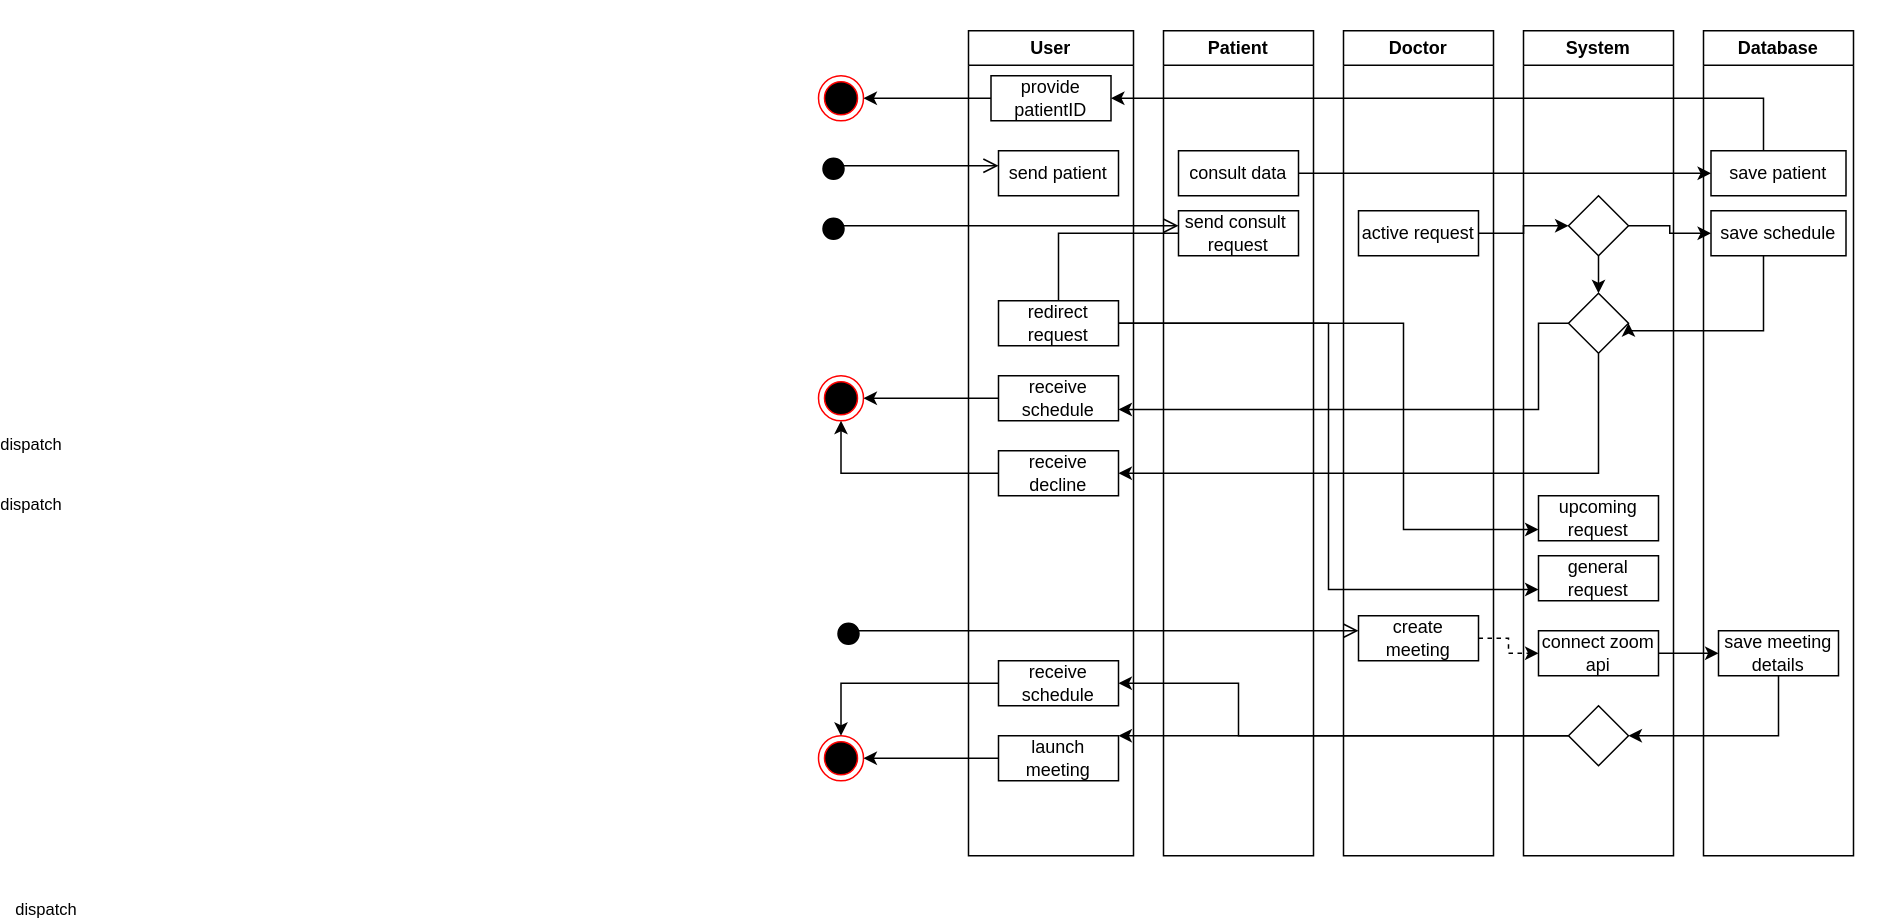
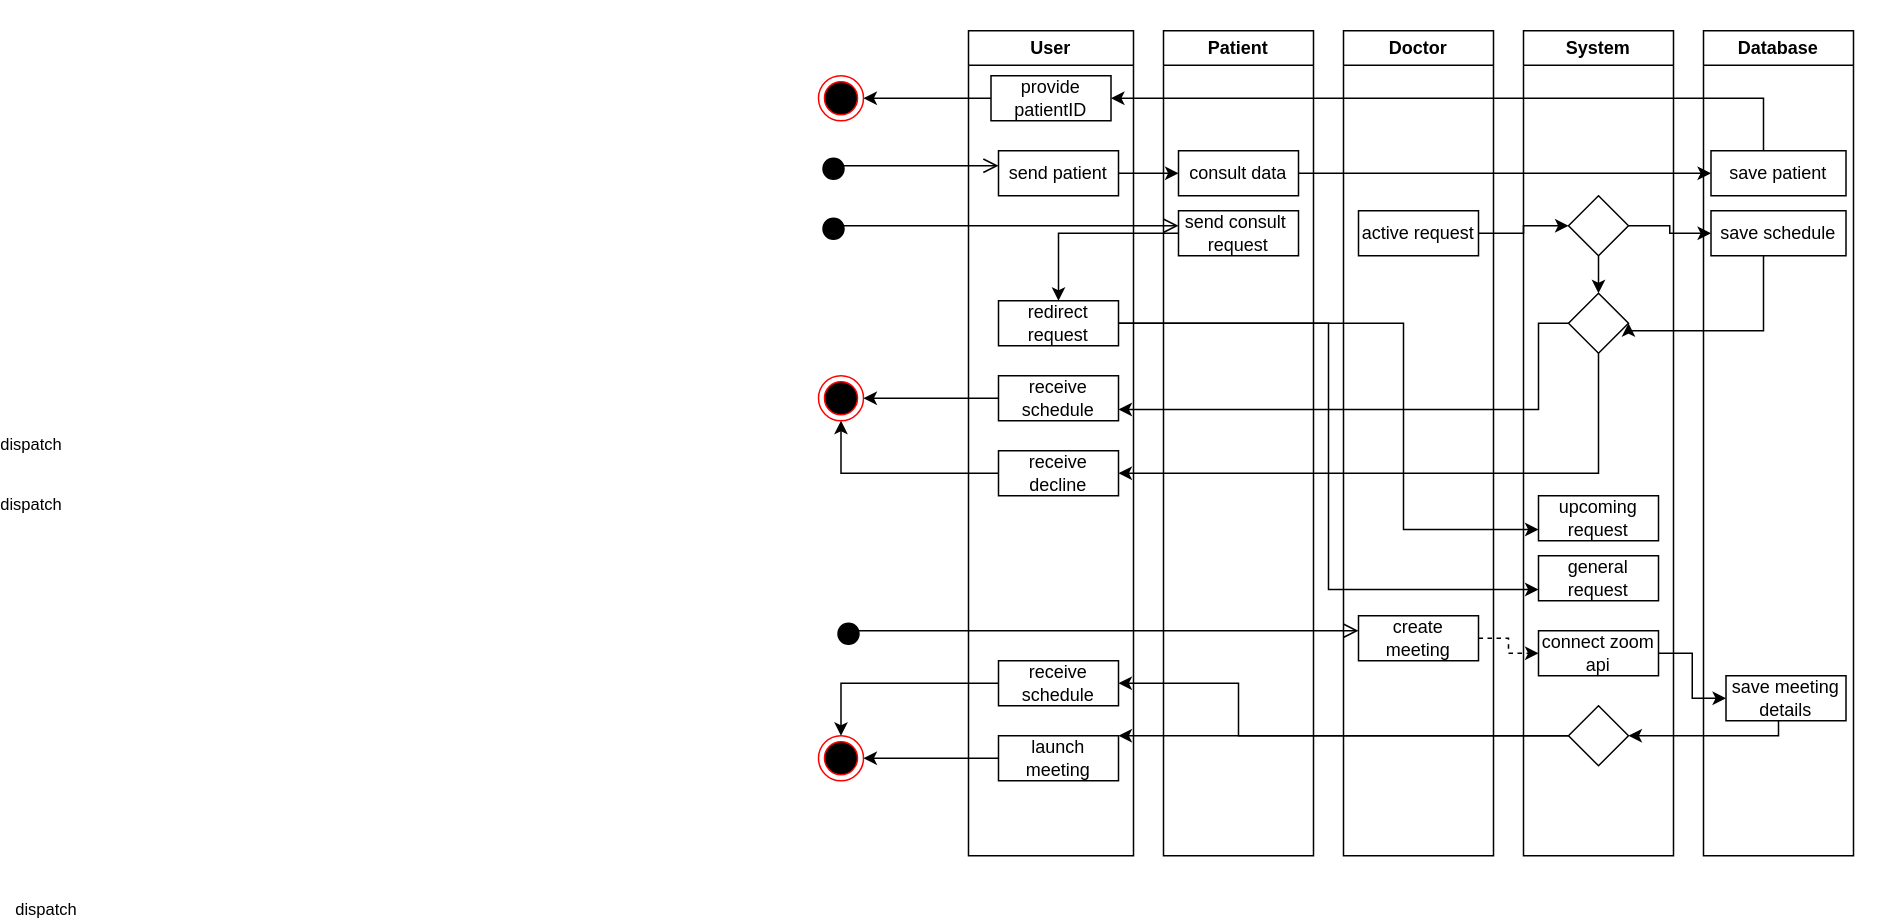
edge "send patient" -> "consult data": added
edge "send consult request" -- "redirect request": arrowhead none -> classic
node "save meeting details": moved (1778, 653) -> (1786, 698)
